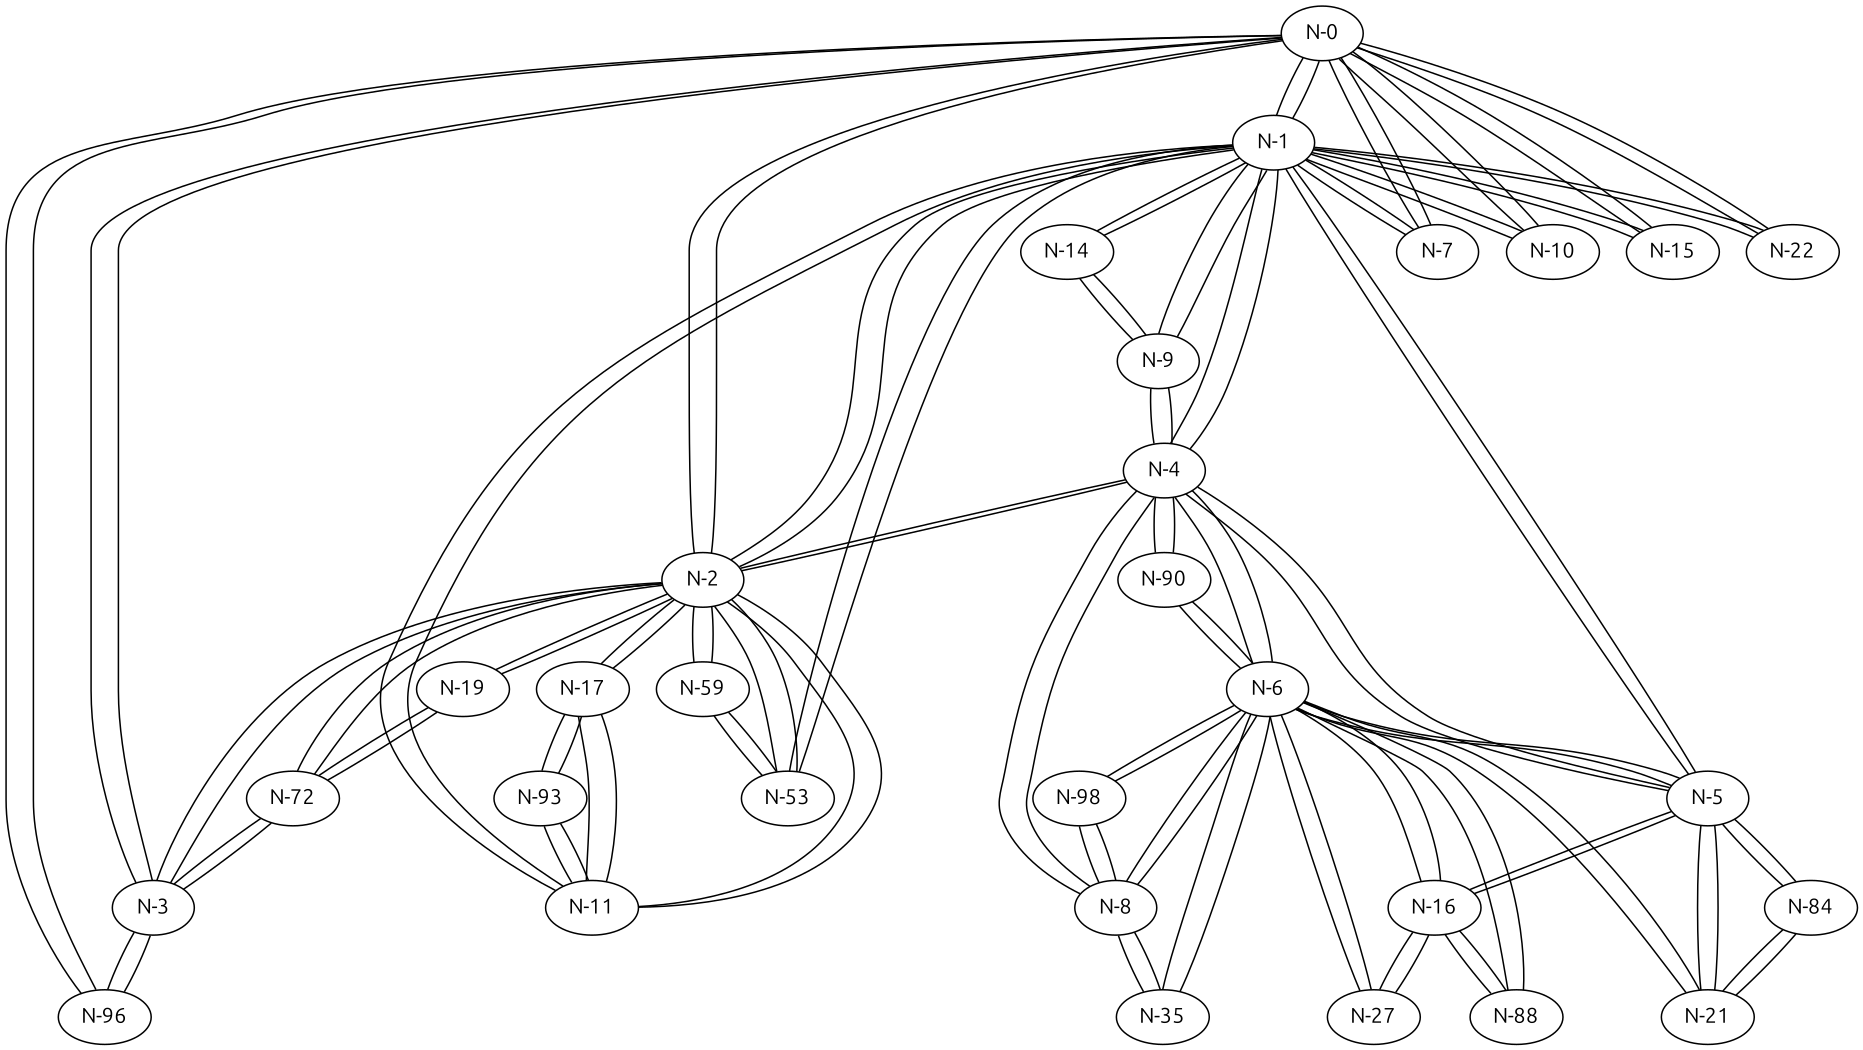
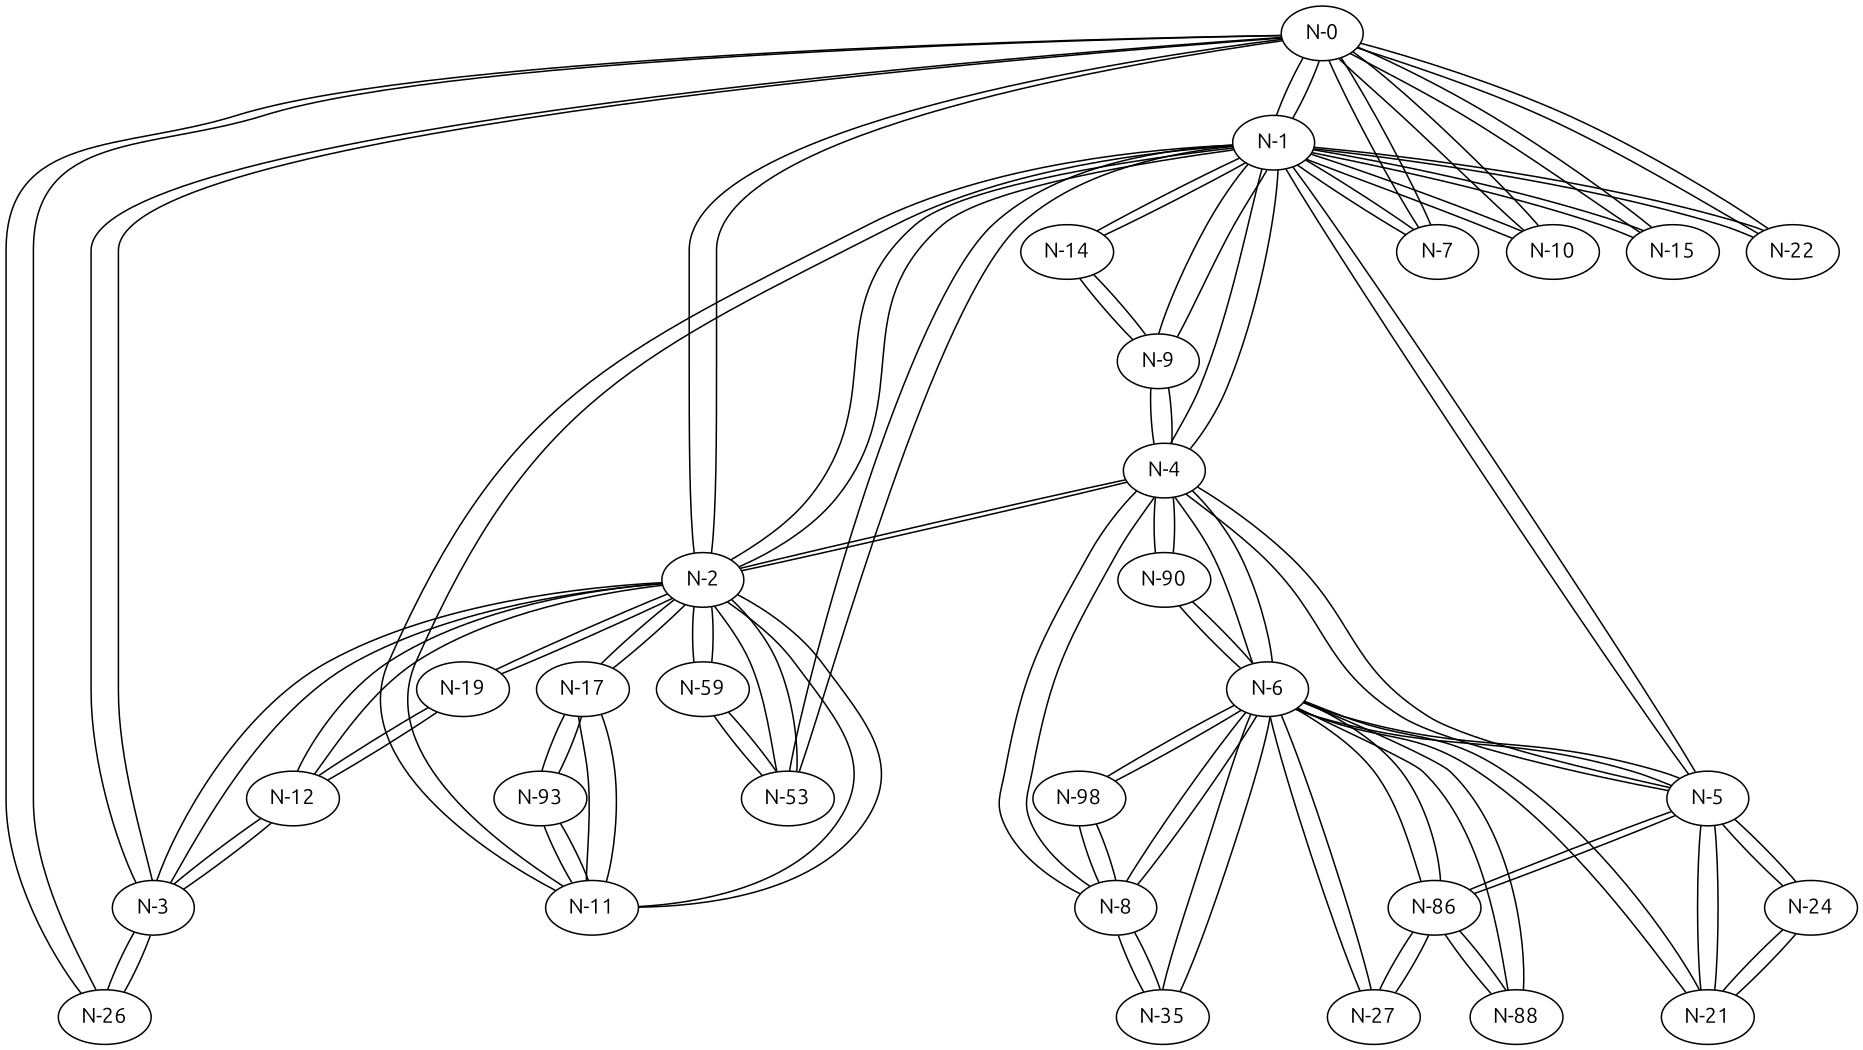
node "N-72": label "N-72" -> "N-12"
node "N-16": label "N-16" -> "N-86"
node "N-84": label "N-84" -> "N-24"
node "N-96": label "N-96" -> "N-26"
